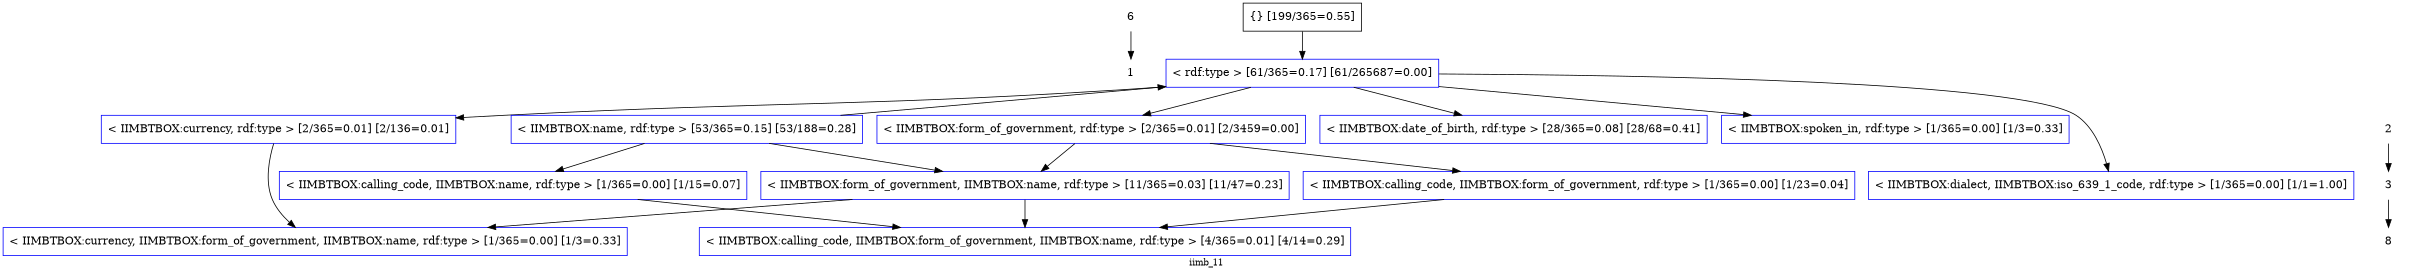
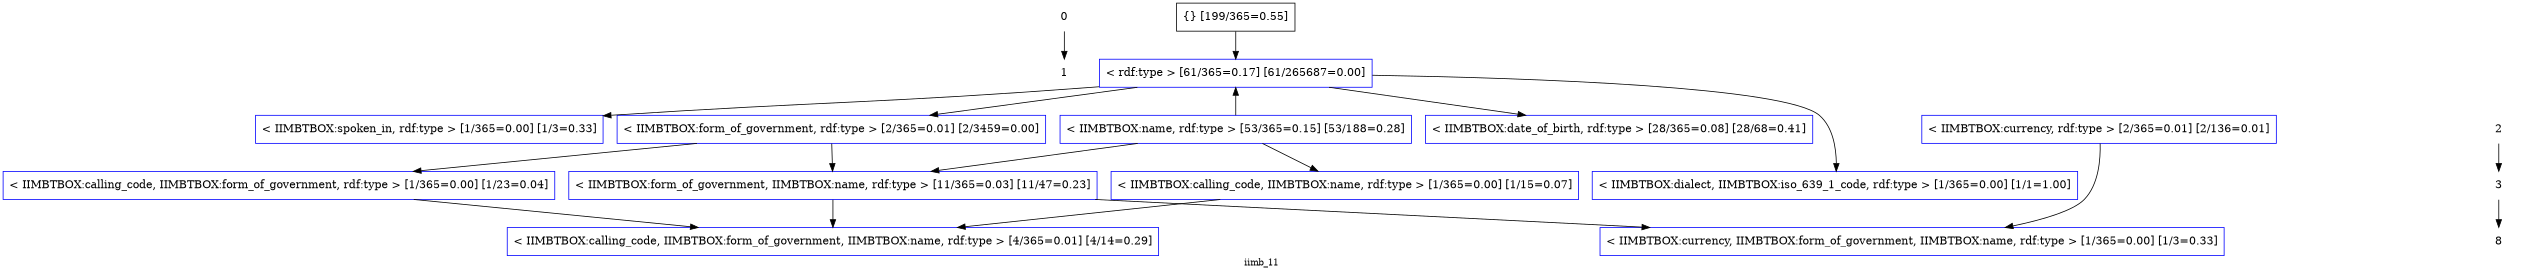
node "6": label "6" -> "0"
edge "< rdf:type > [61/365=0.17] [61/265687=0.00]" -> "< IIMBTBOX:currency, rdf:type > [2/365=0.01] [2/136=0.01]": removed
